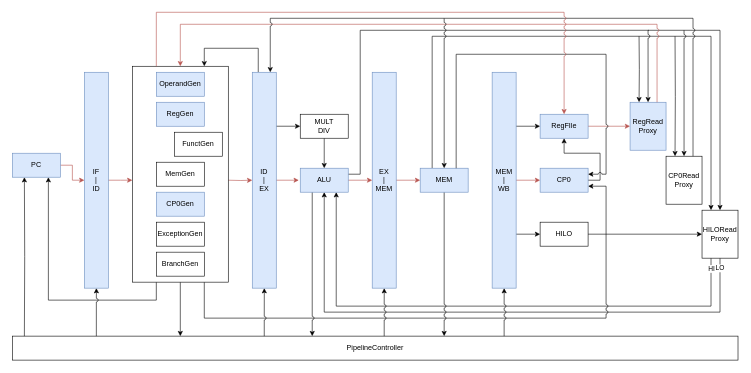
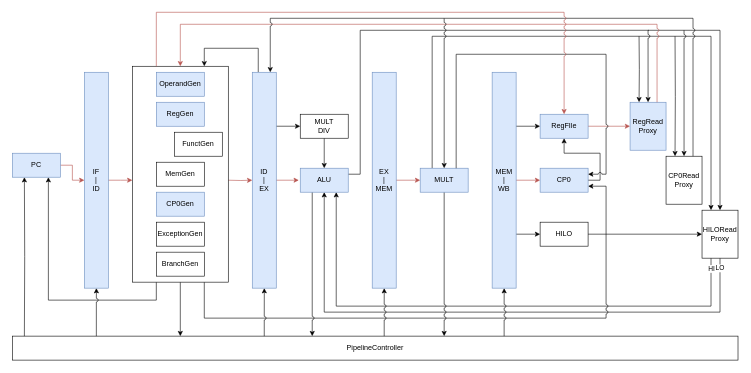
edge "ALU" -> "EX | MEM": removed
node "MEM": label "MEM" -> "MULT"
